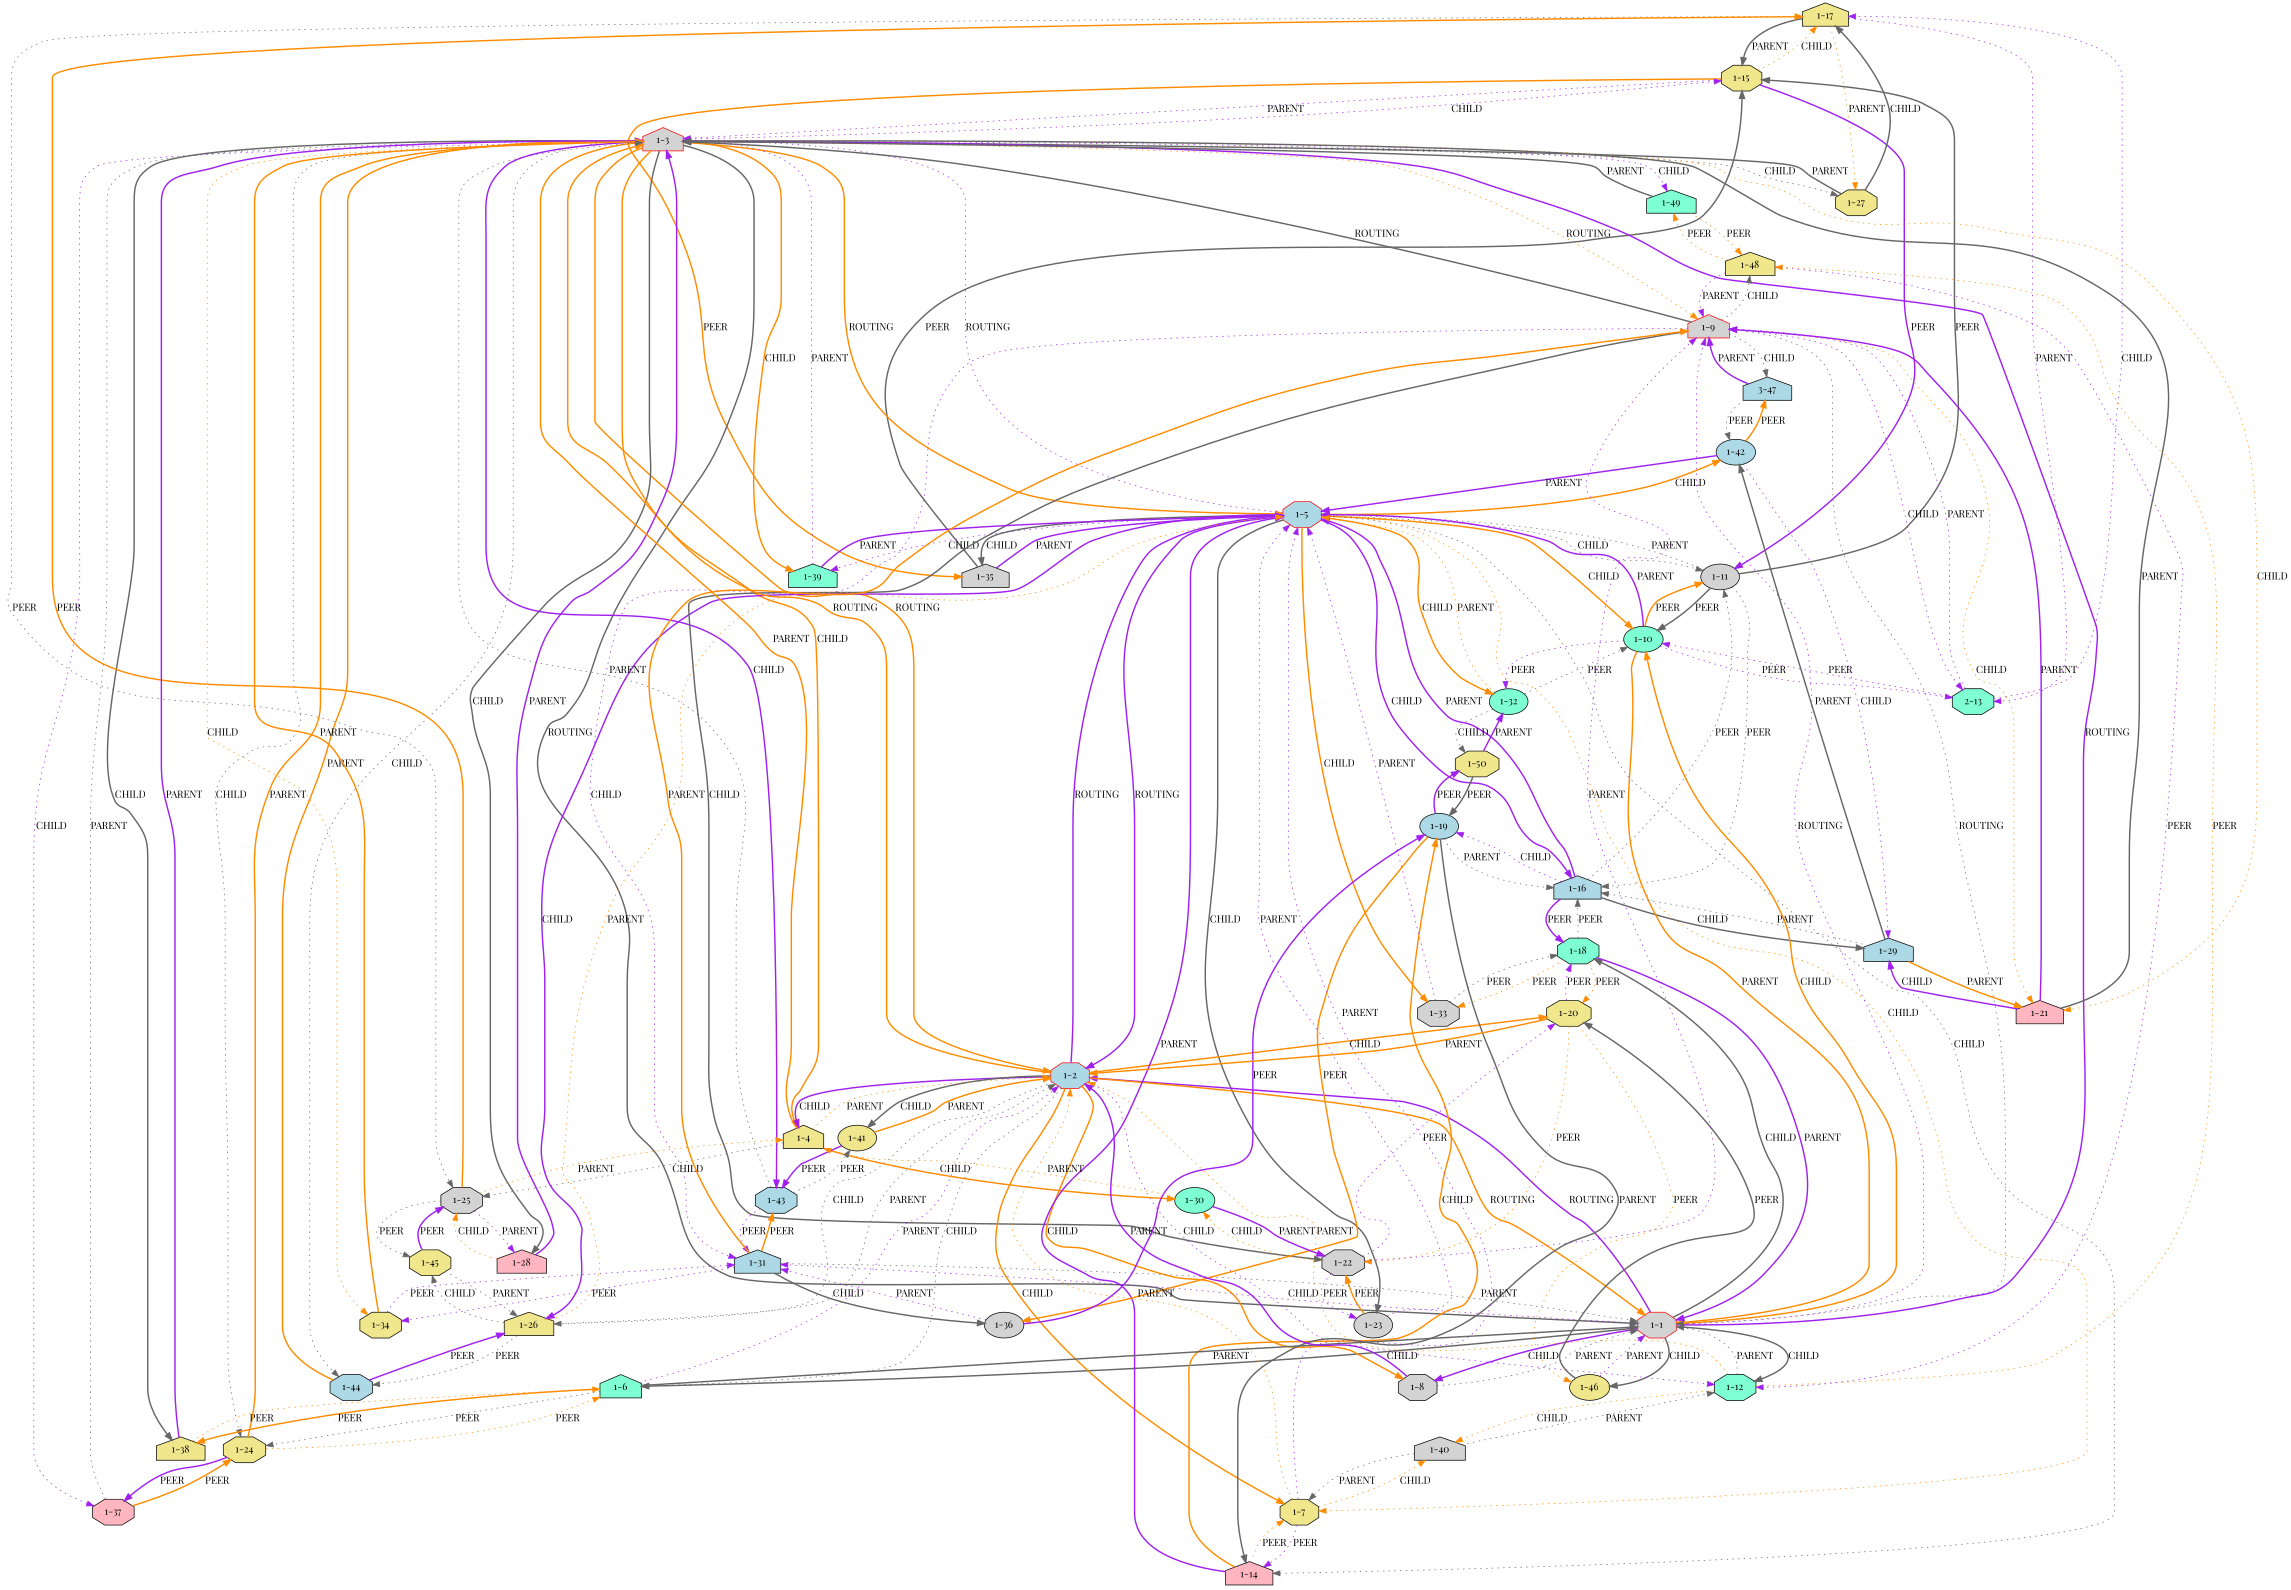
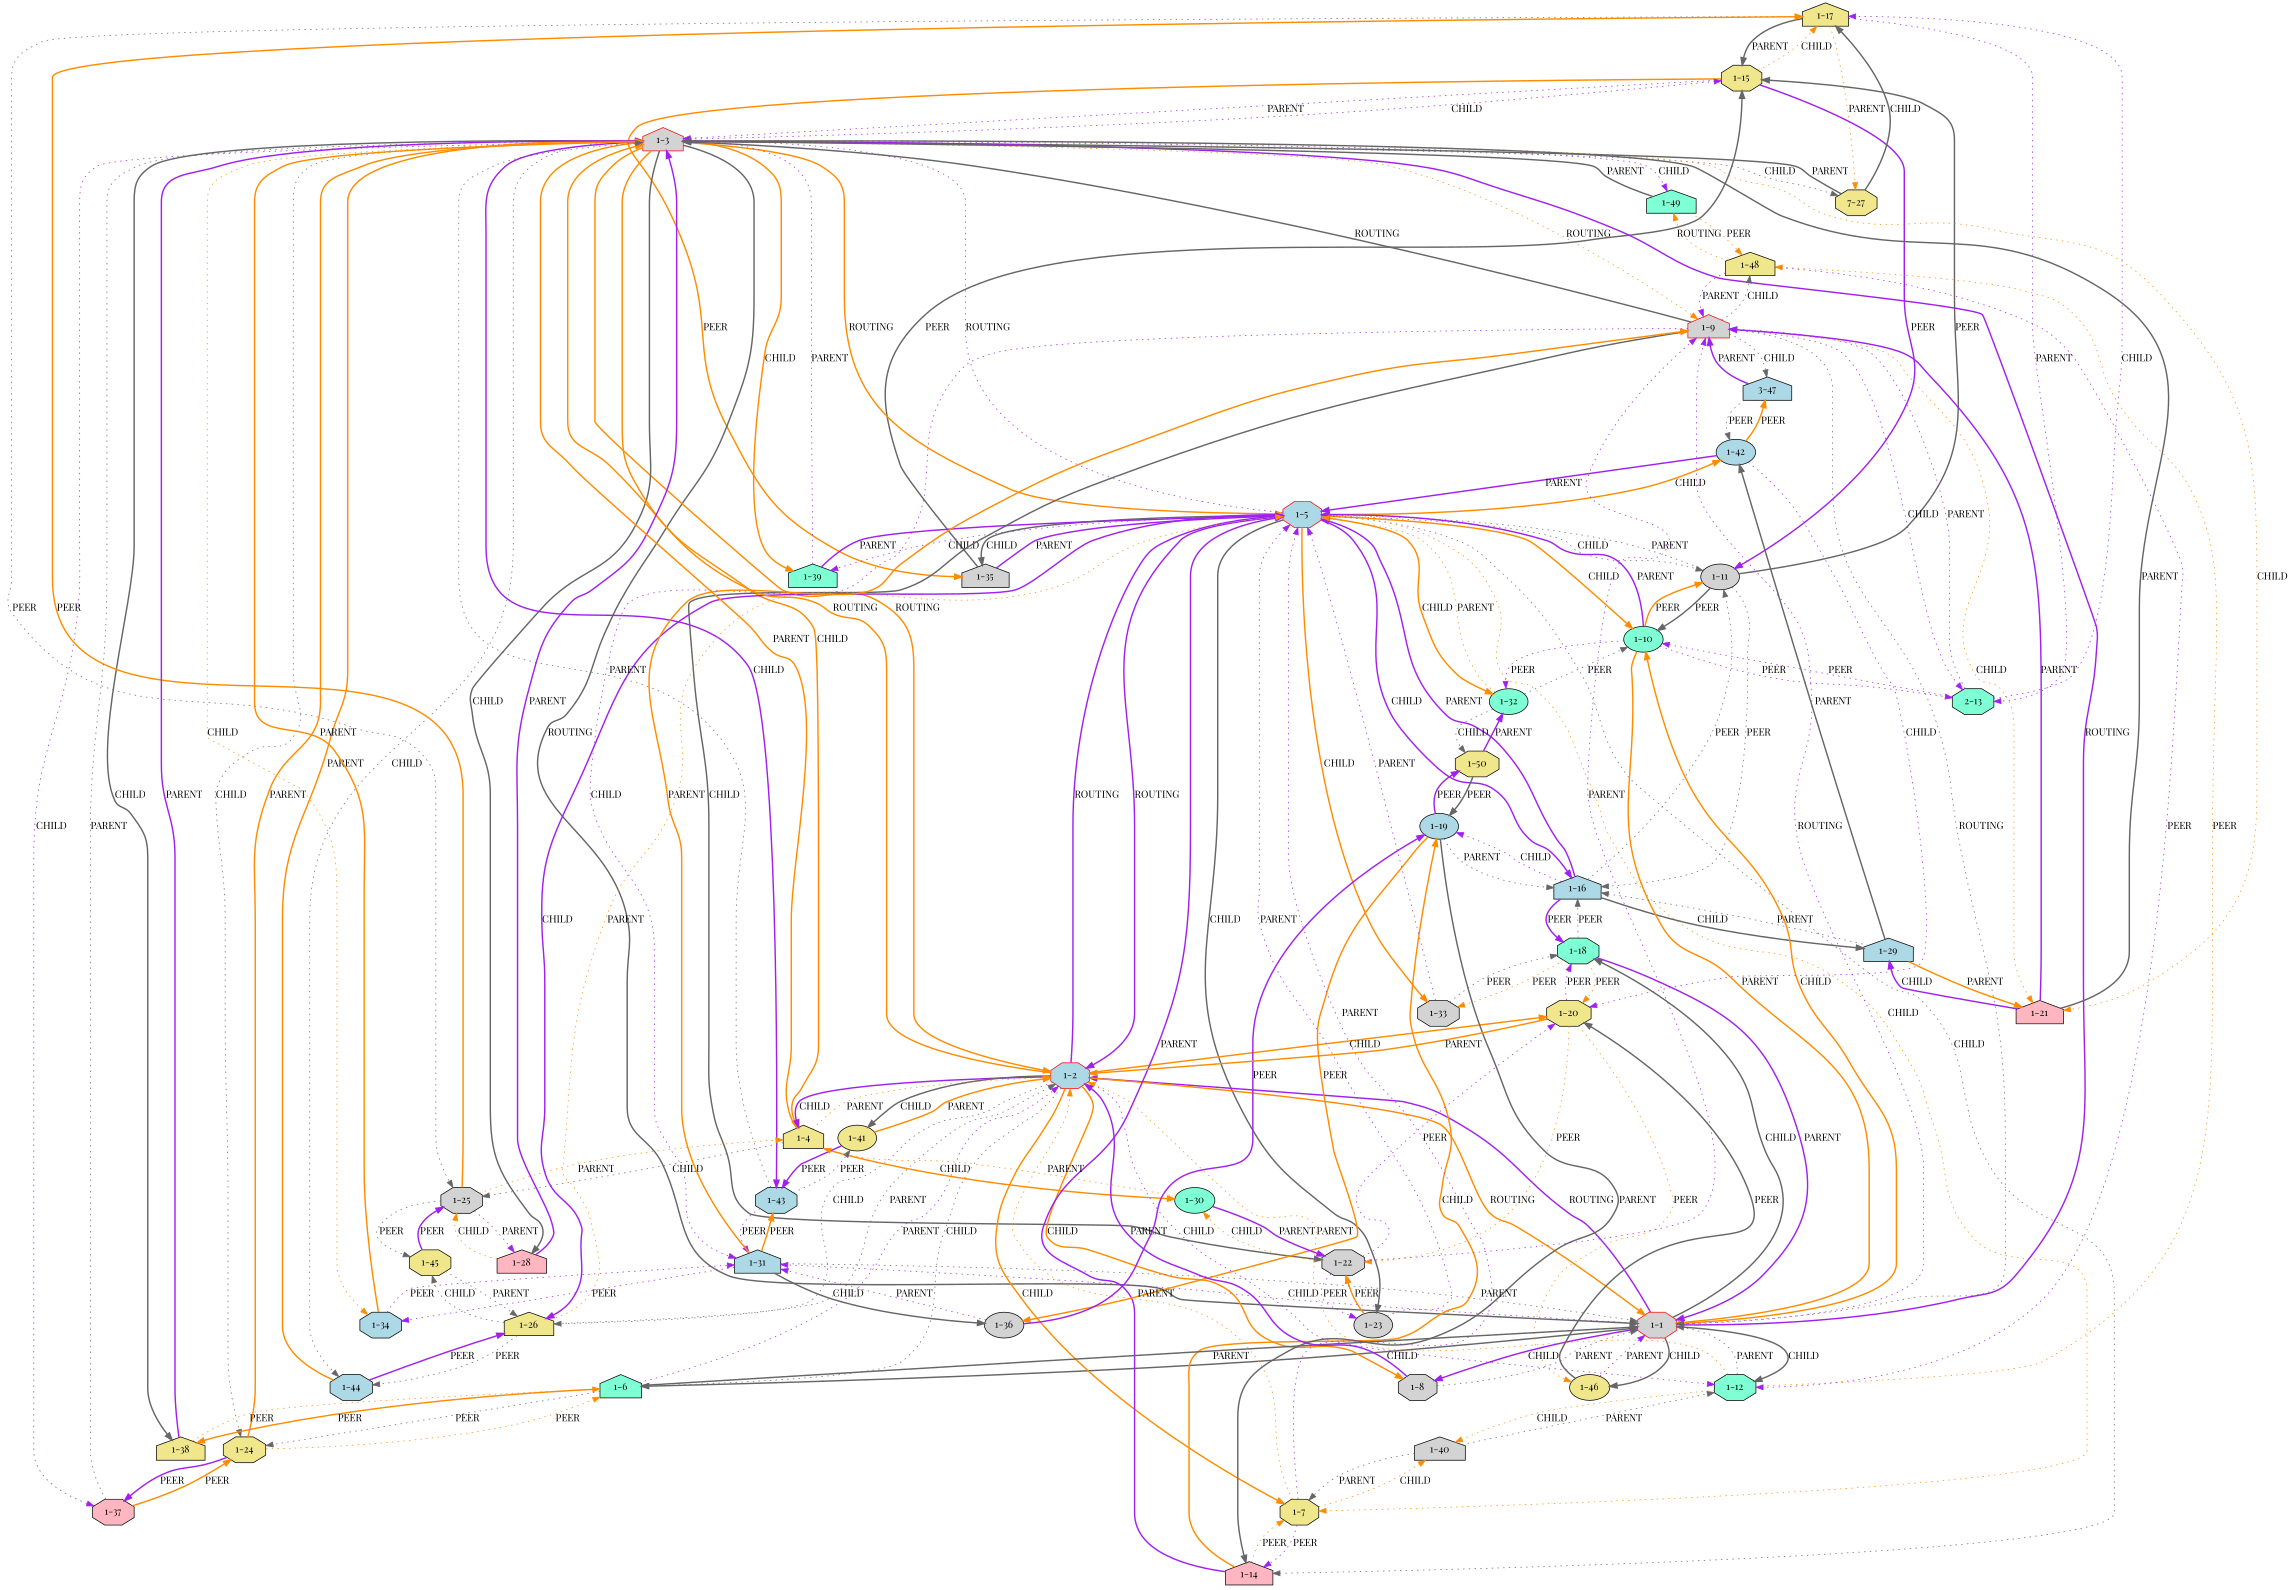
node "1-27": label "1-27" -> "7-27"
edge "1-48" -> "1-49": label "PEER" -> "ROUTING"
edge "1-42" -> "1-29": now "1-42" -> "1-20"
node "1-34": fillcolor khaki -> lightblue
